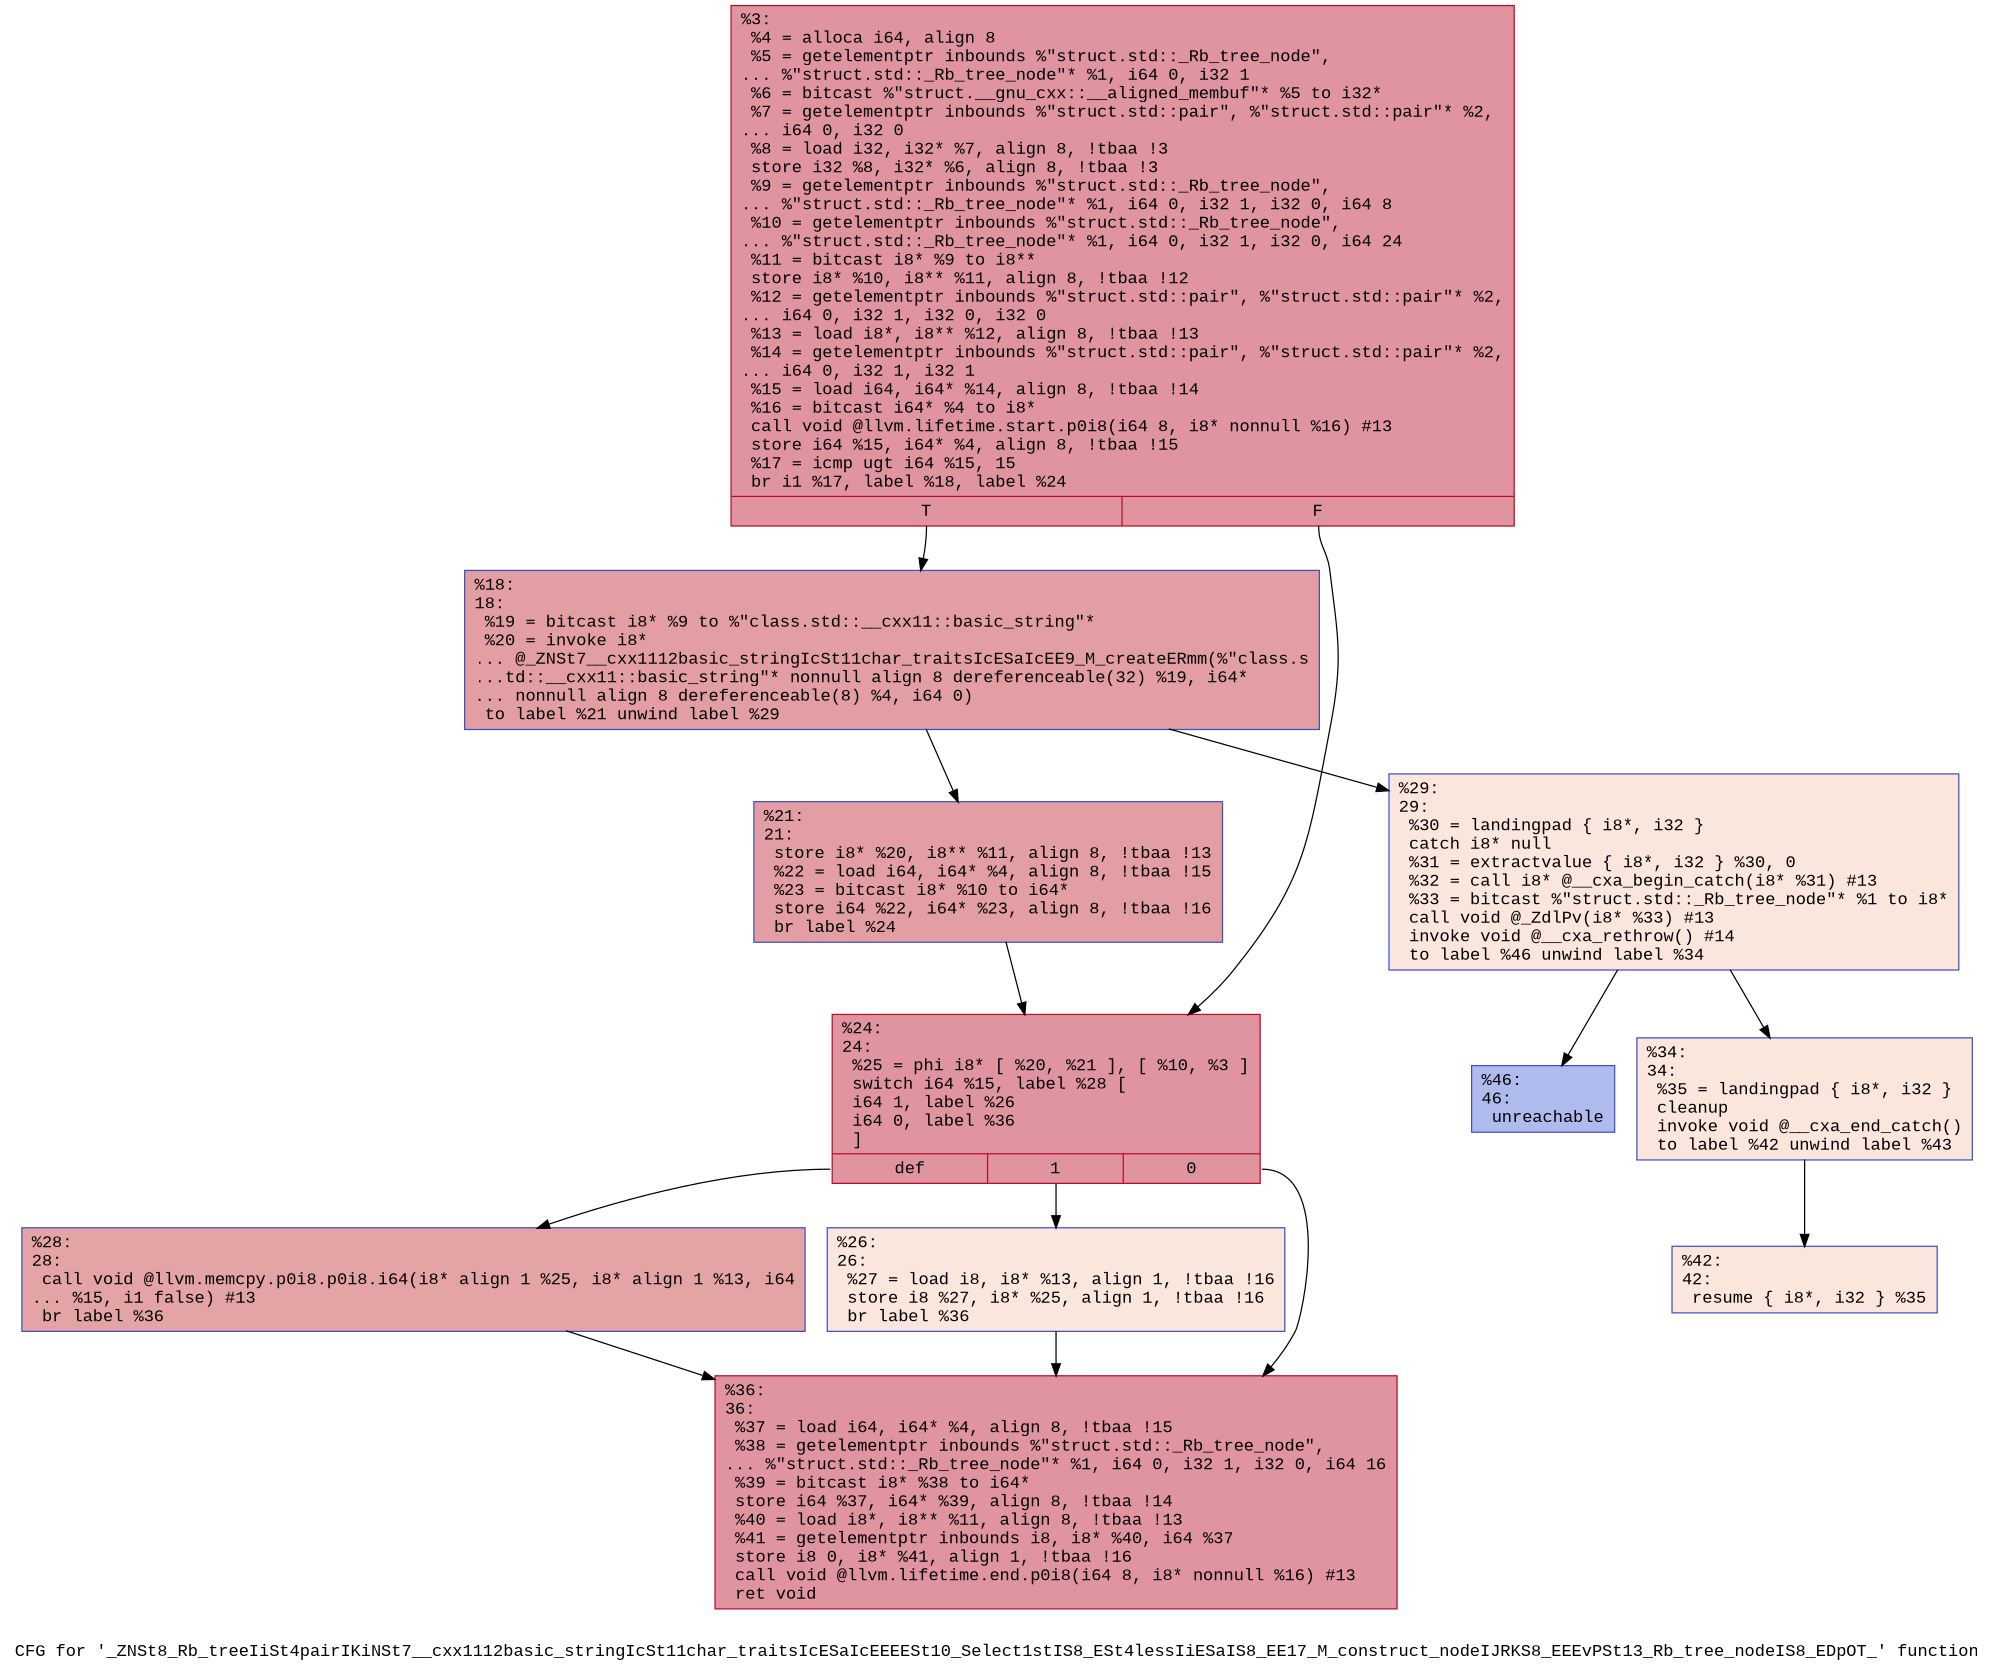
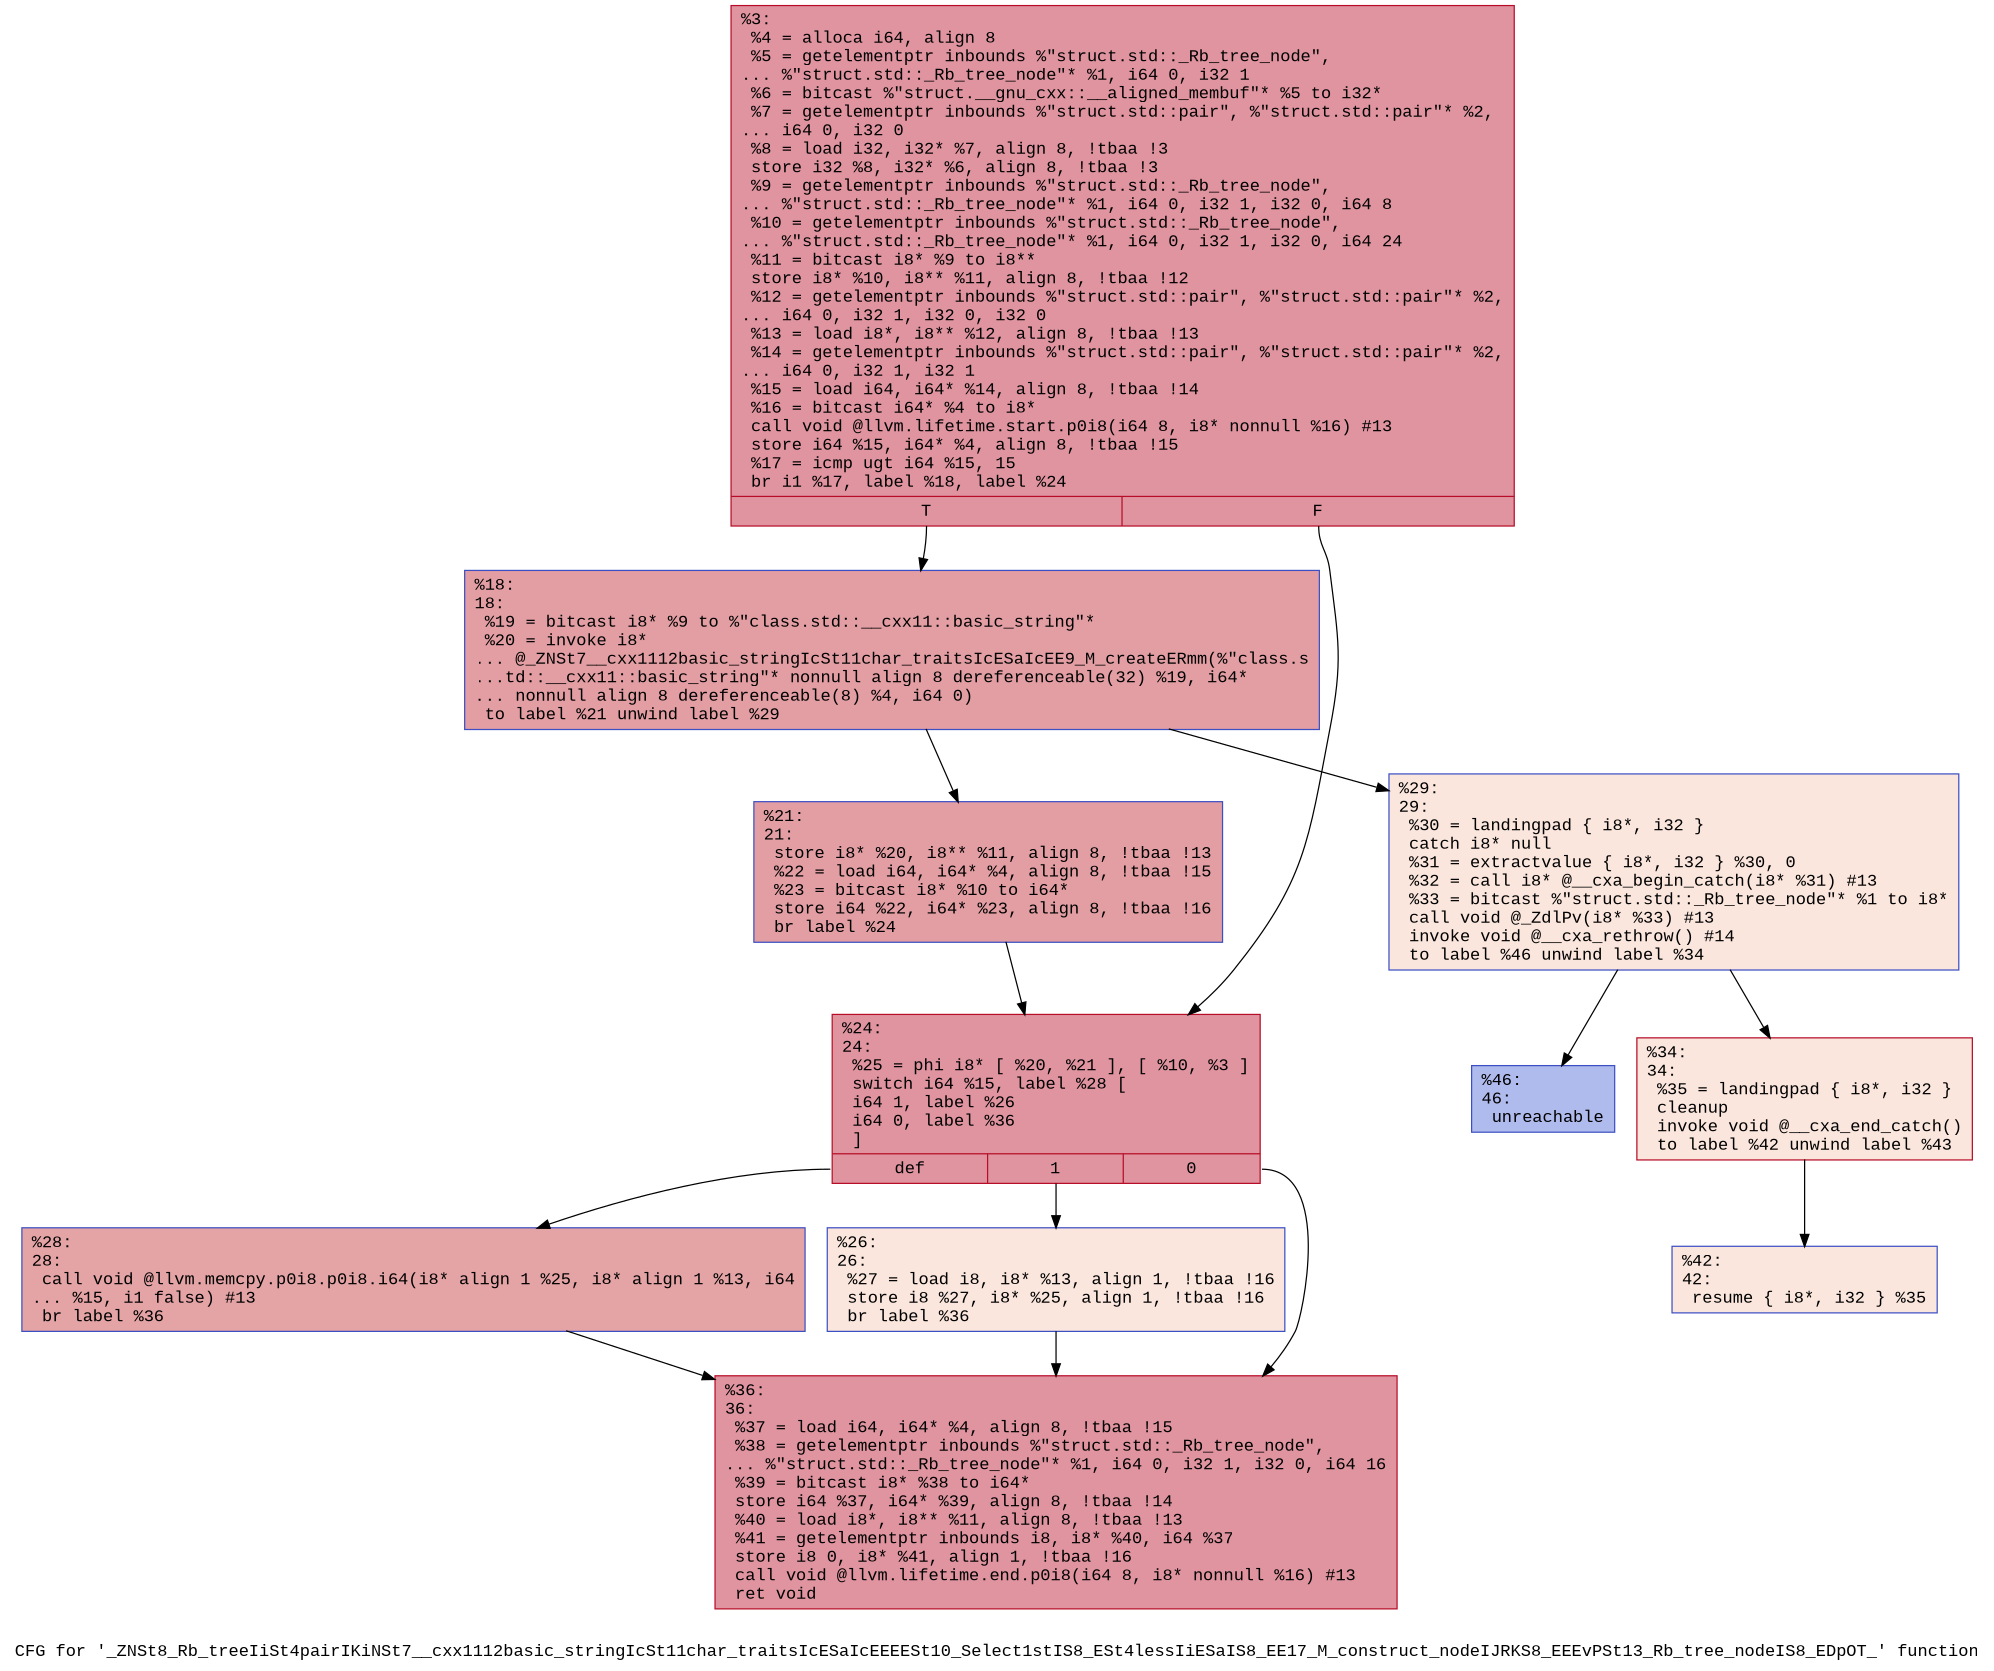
node "%34:": color #3d50c3ff -> #b70d28ff
